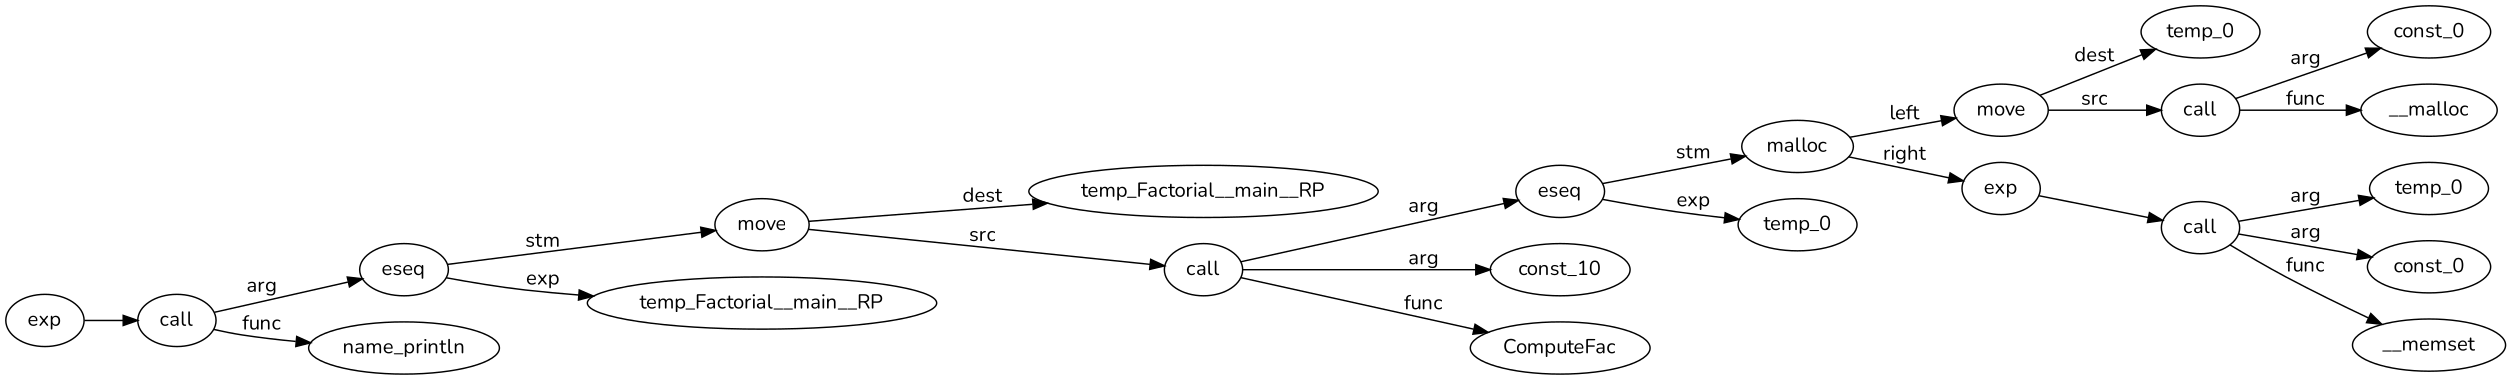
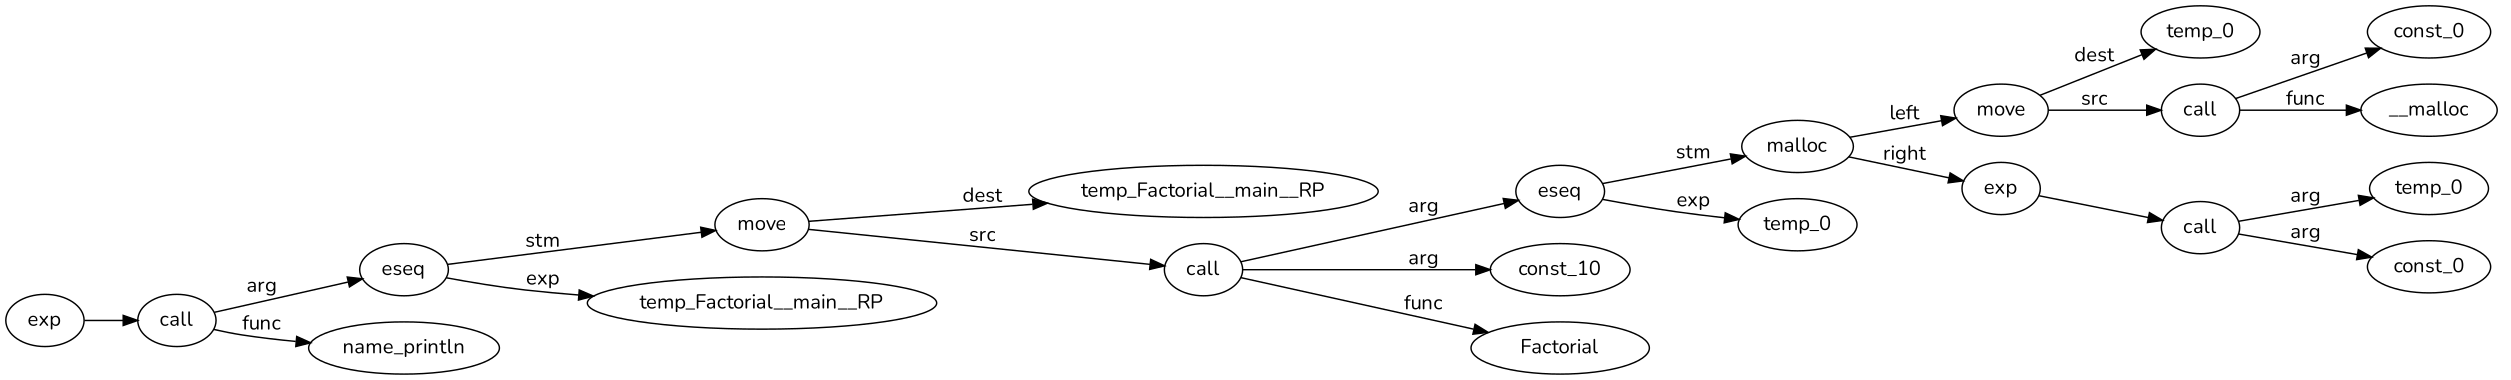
node "__memset": removed
node "ComputeFac": label "ComputeFac" -> "Factorial"
